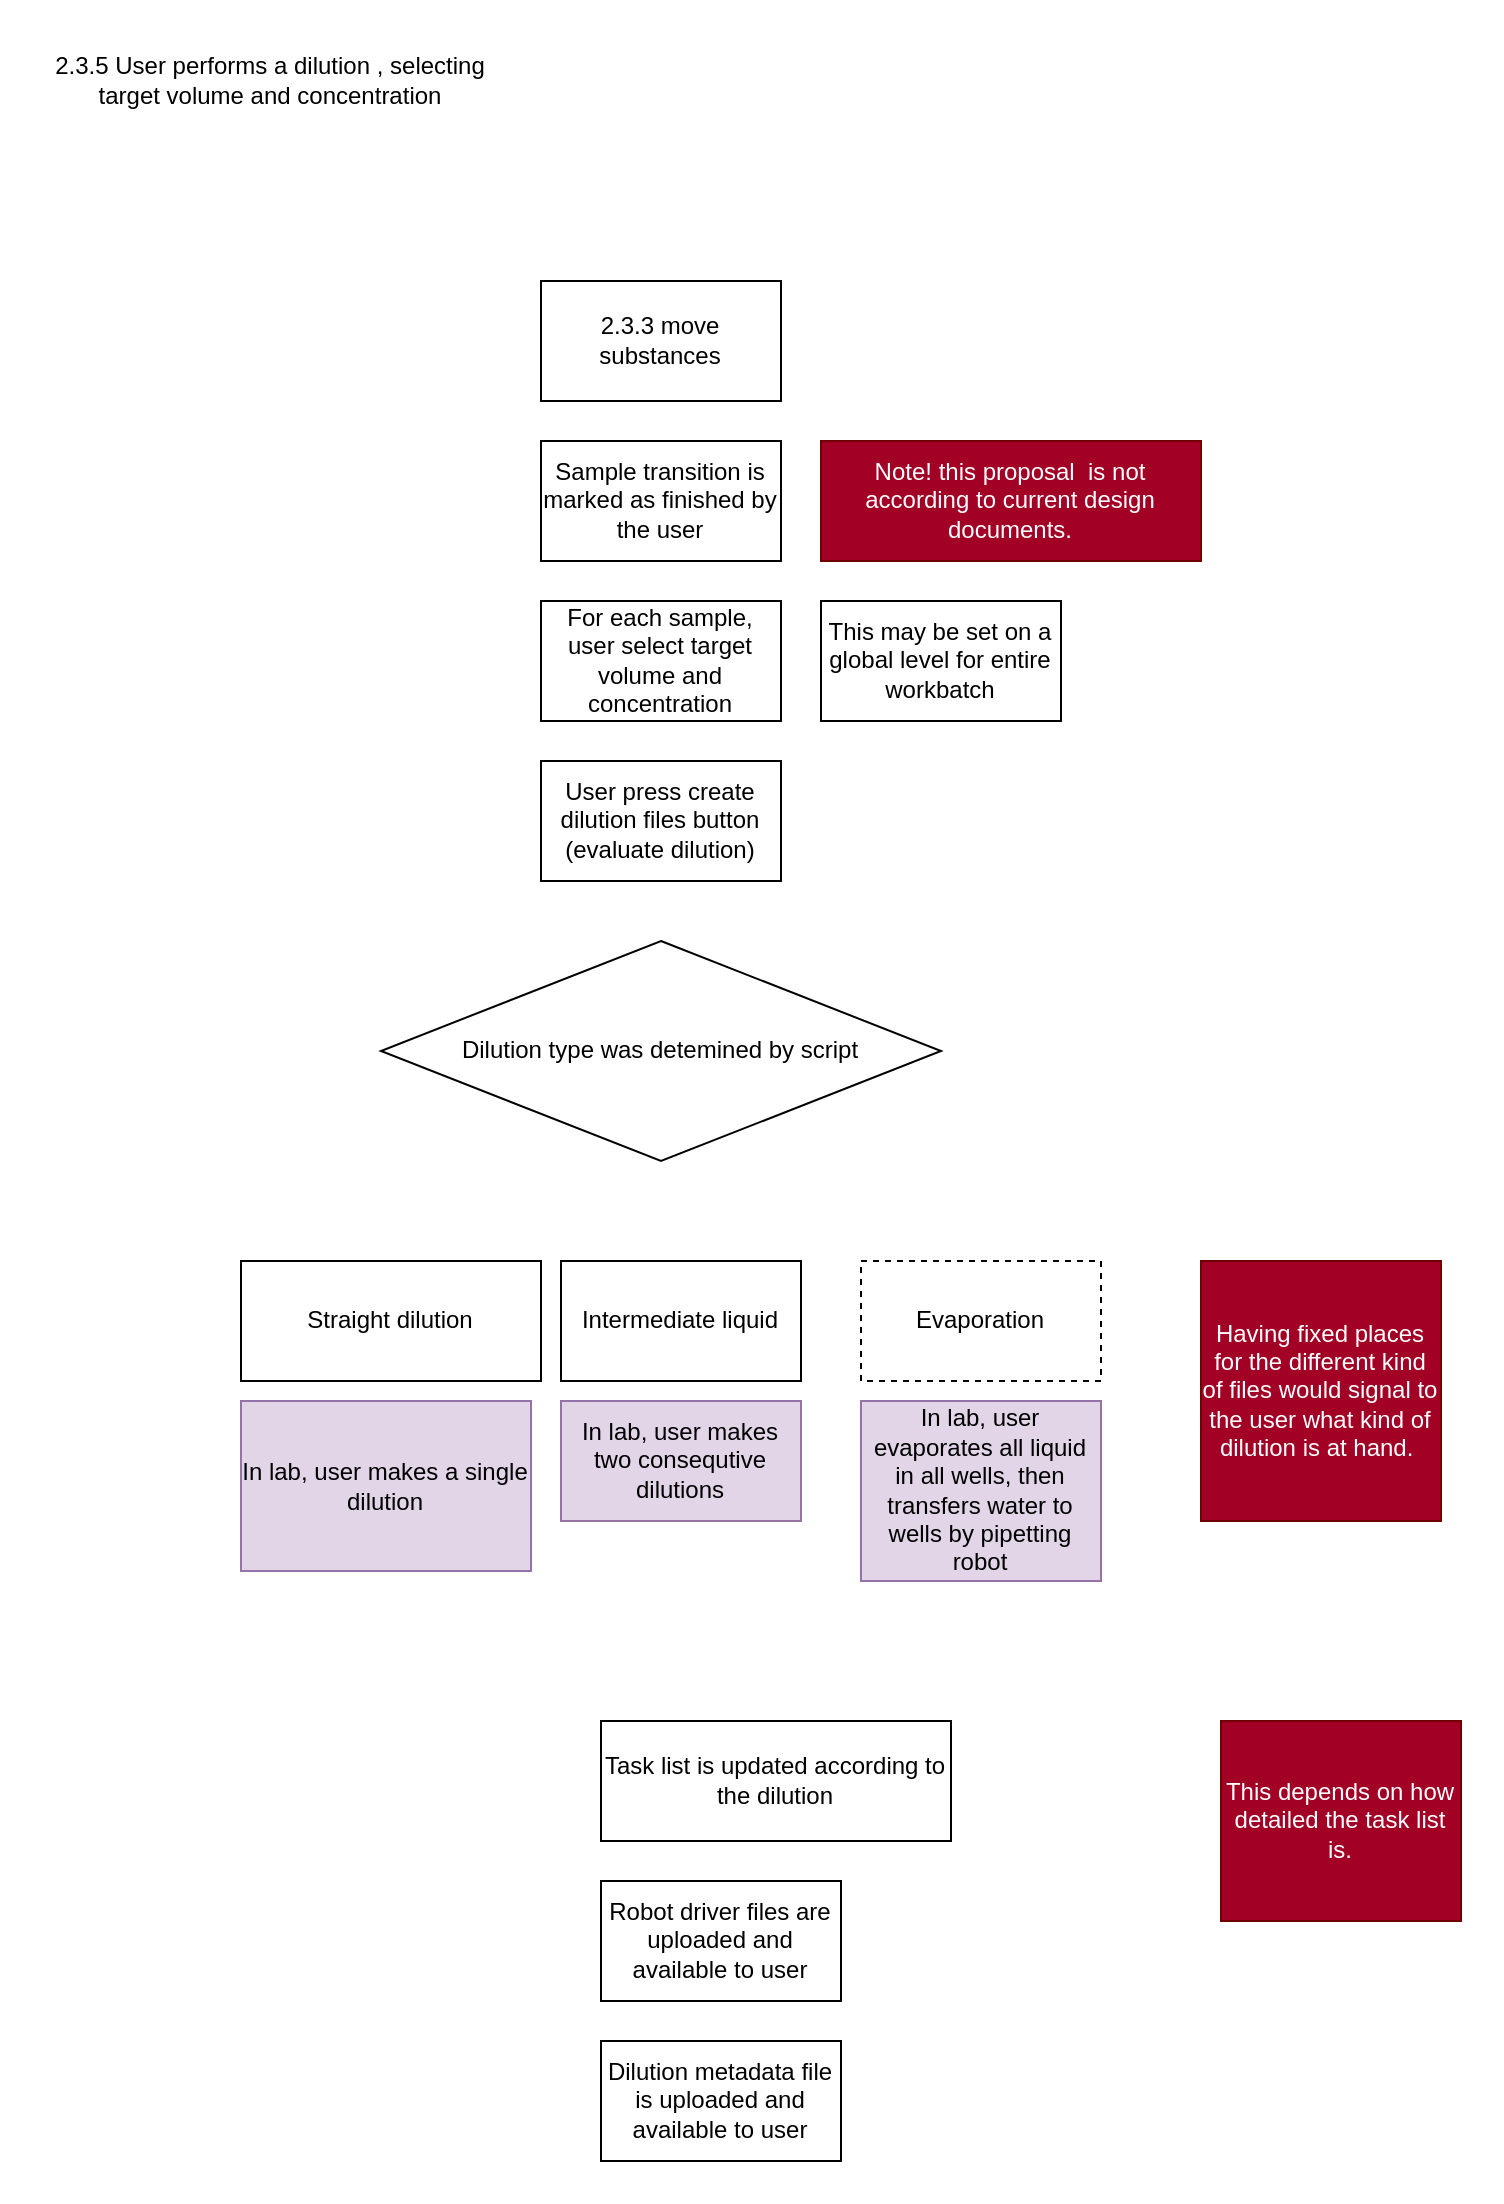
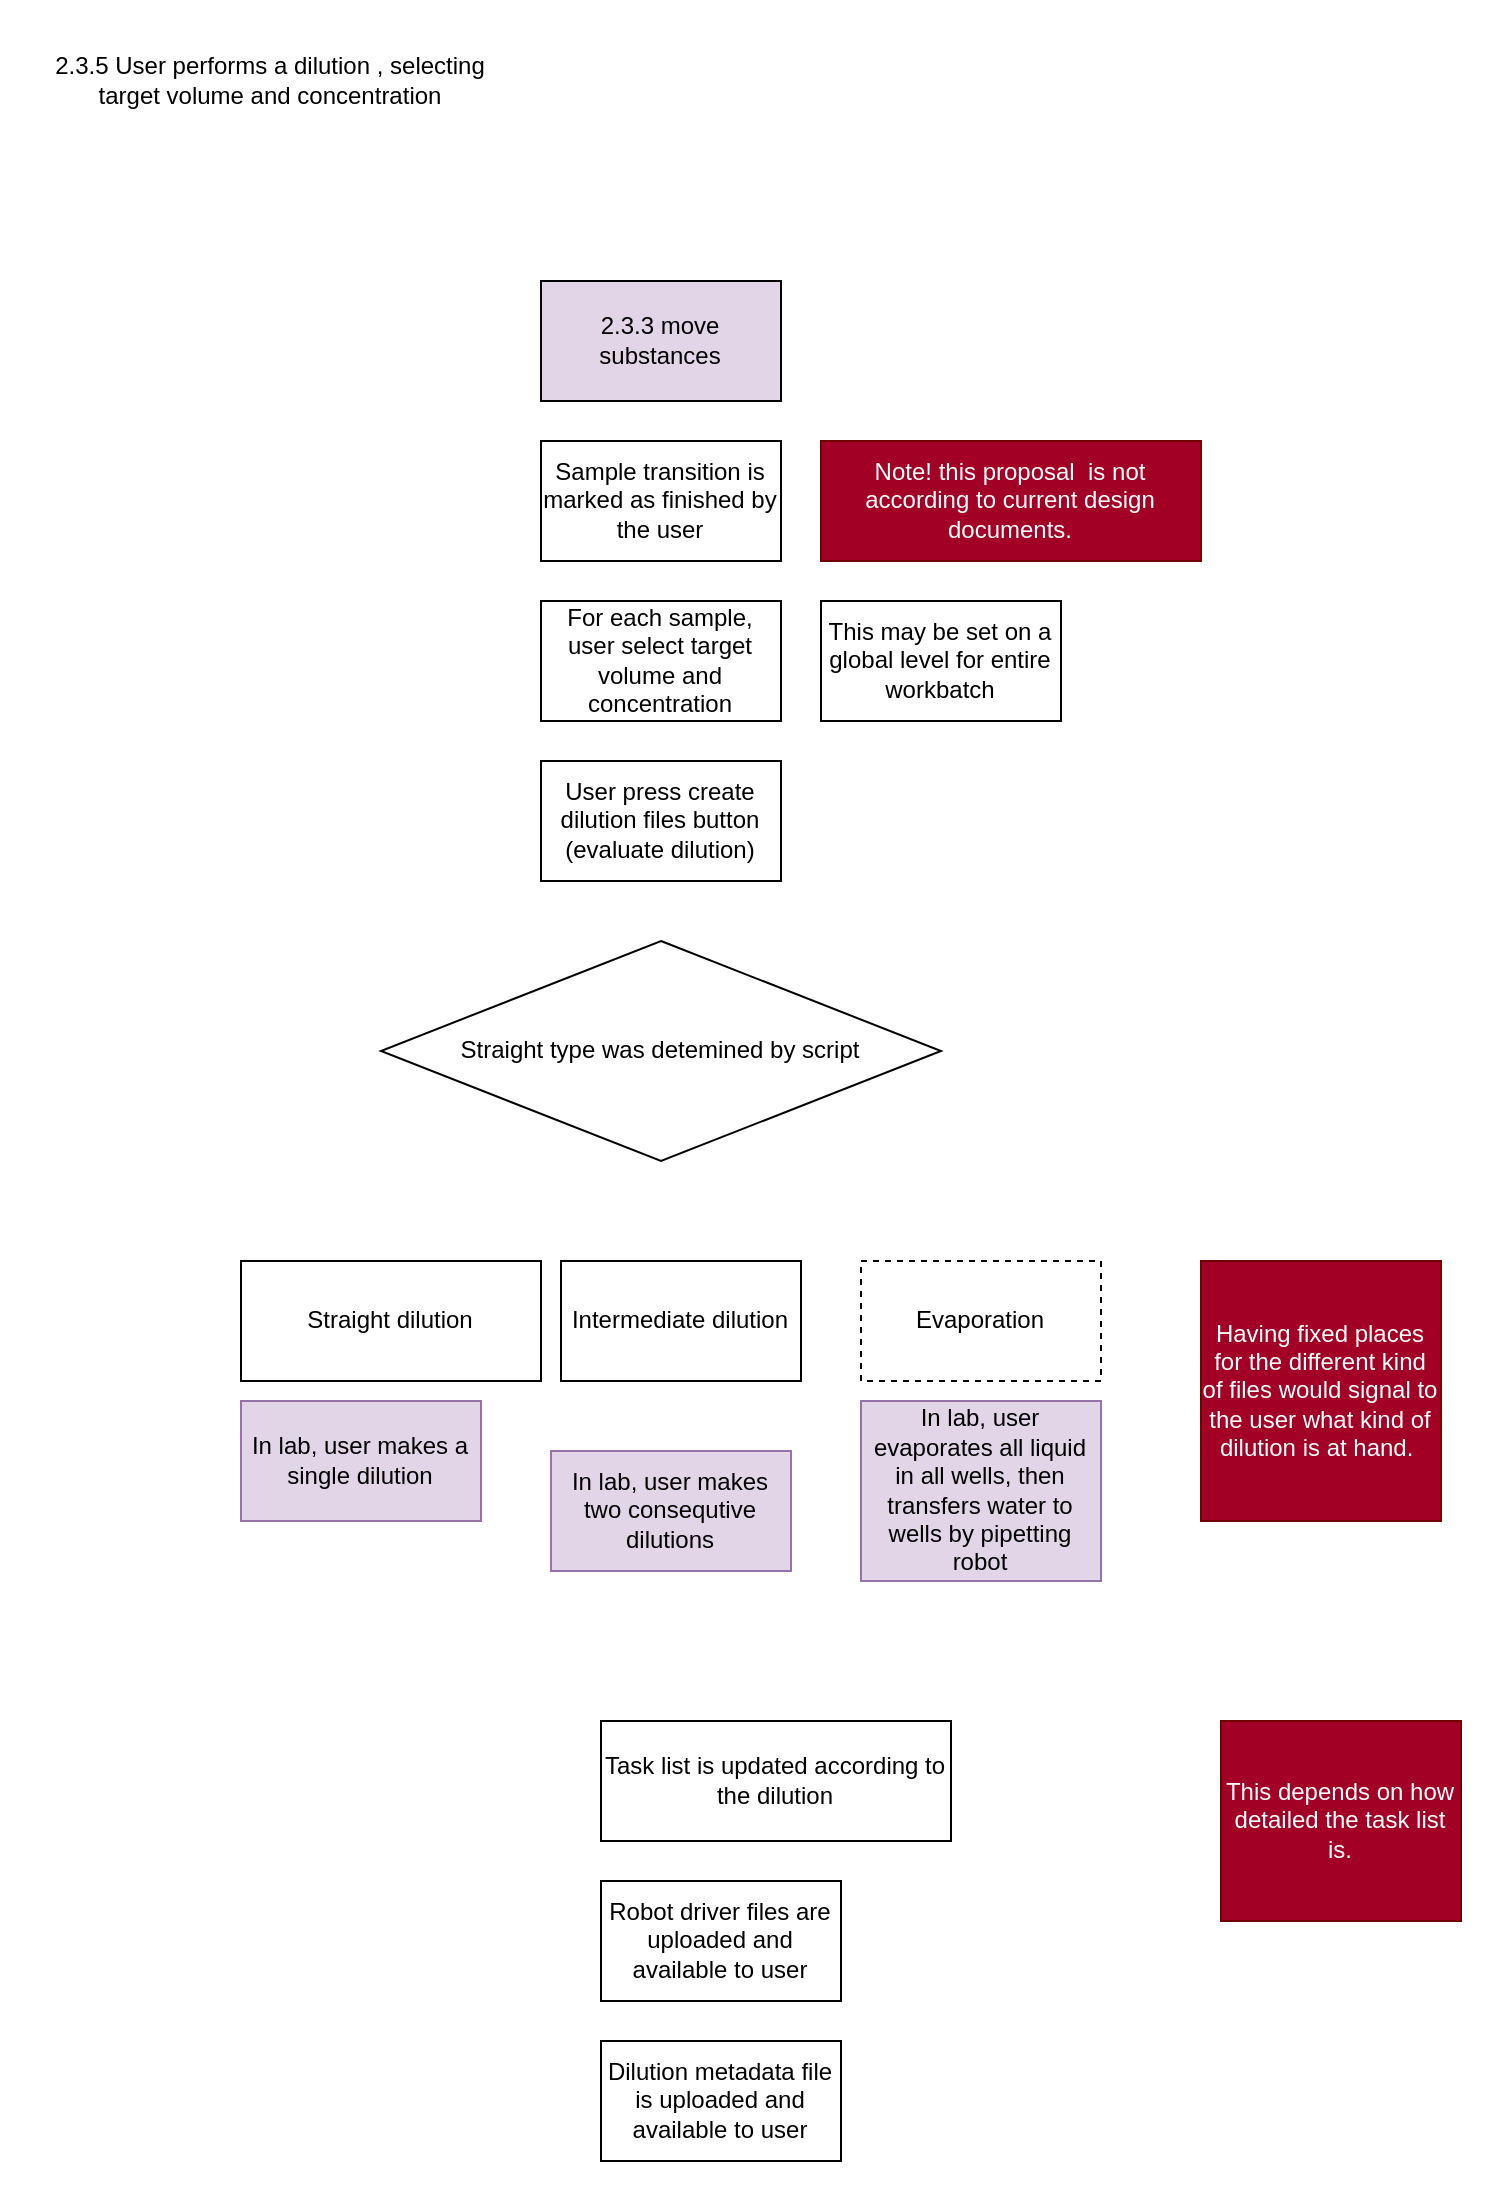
node "2.3.3 move substances": fillcolor #ffffff -> #e1d5e7
node "Dilution type was detemined by script": label "Dilution type was detemined by script" -> "Straight type was detemined by script"
node "Intermediate liquid": label "Intermediate liquid" -> "Intermediate dilution"
node "In lab, user makes two consequtive dilutions": moved (681, 1461) -> (671, 1511)
node "In lab, user makes a single dilution": size 290x170 -> 240x120
